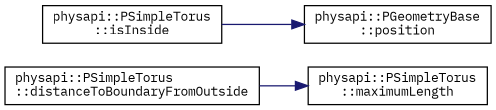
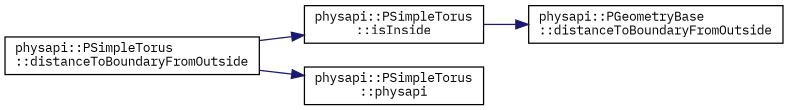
node "physapi::PGeometryBase ::position": label "physapi::PGeometryBase ::position" -> "physapi::PGeometryBase ::distanceToBoundaryFromOutside"
edge "physapi::PSimpleTorus ::distanceToBoundaryFromOutside" -> "physapi::PSimpleTorus ::isInside": added
node "physapi::PSimpleTorus ::maximumLength": label "physapi::PSimpleTorus ::maximumLength" -> "physapi::PSimpleTorus ::physapi"
